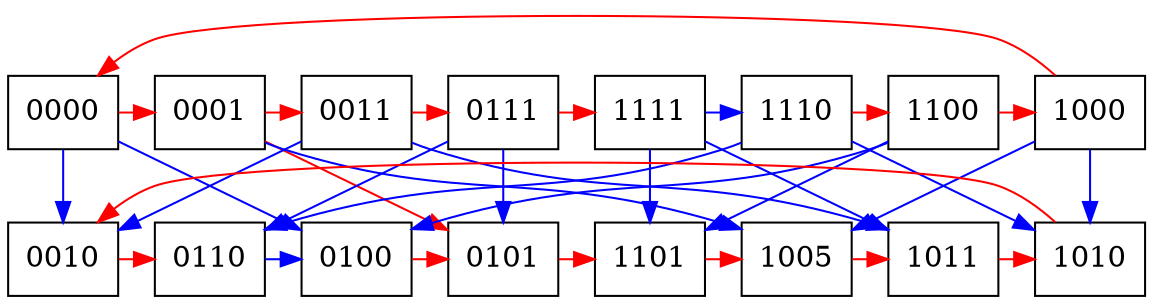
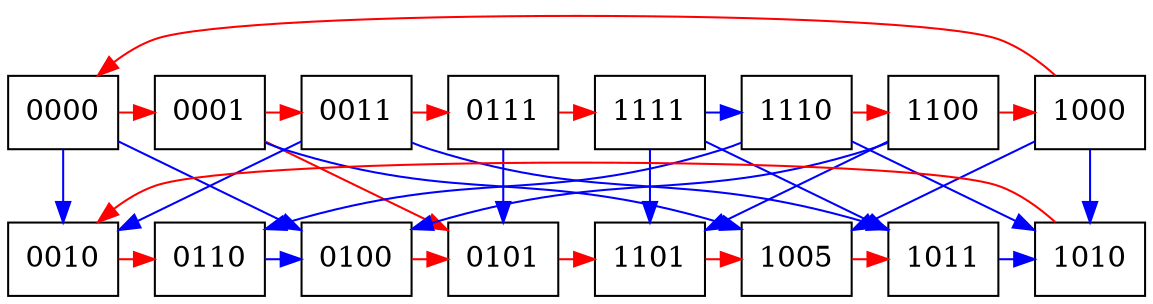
edge "0111" -> "0110": removed
edge "1011" -> "1010": color red -> blue
